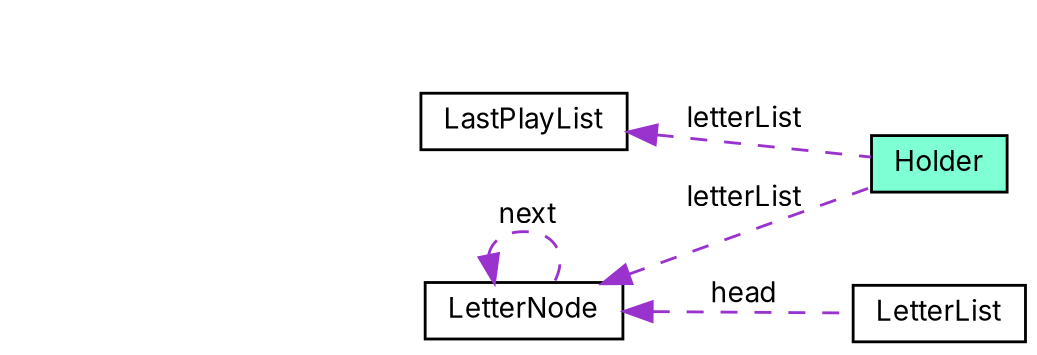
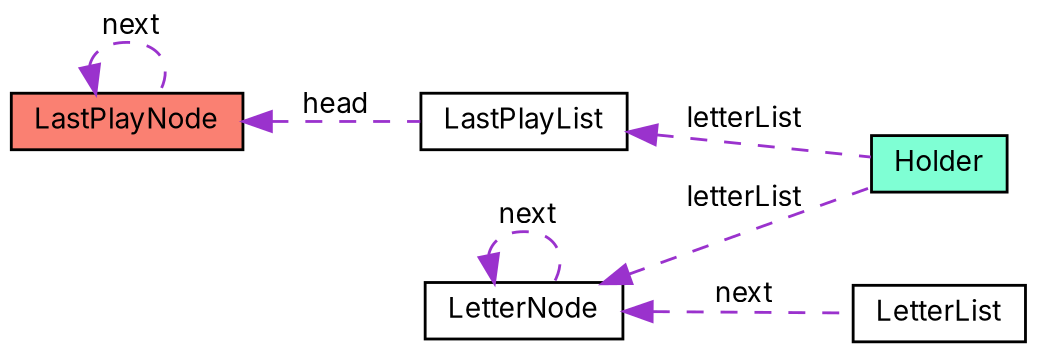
node "LastPlayNode": added
edge "LetterList" -> "LetterNode": label " head" -> " next"
